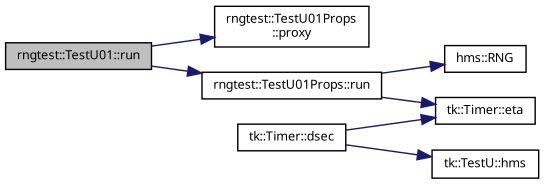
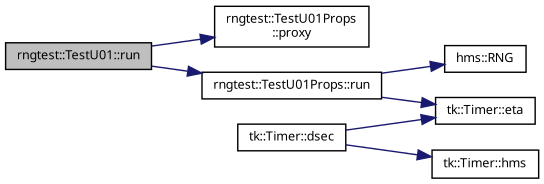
node "tk::TestU::hms": label "tk::TestU::hms" -> "tk::Timer::hms"
